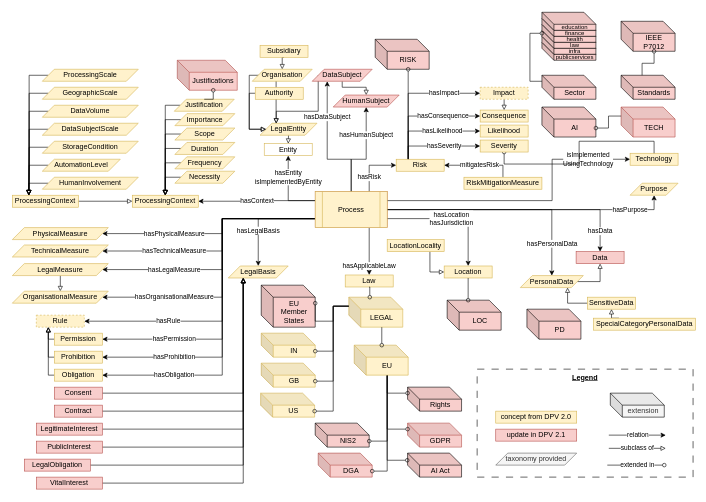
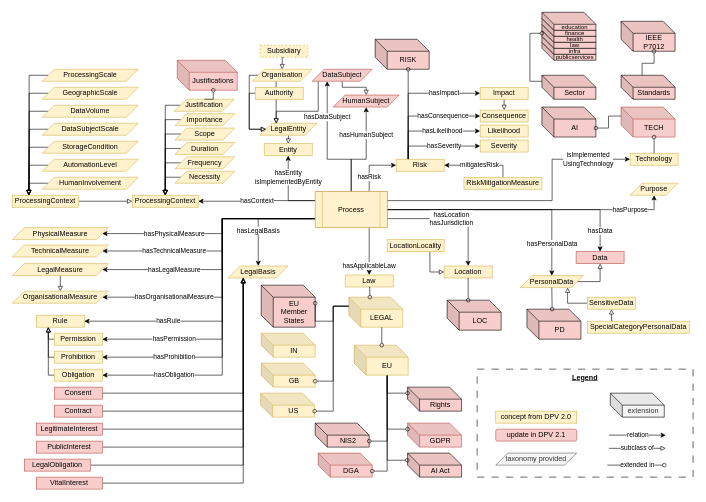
node "Subsidiary": style solid -> dashed
node "Impact": style dashed -> solid
node "Entity": fillcolor #ffffff -> #fff2cc
edge "Technology" -> "Severity": now "Technology" -> "TECH"
node "AutomationLevel": size 78x12 -> 96x12
edge "PersonalData" -> "PD": added
node "Rule": style dashed -> solid
node "SpecialCategoryPersonalData": moved (645, 324) -> (639, 327)
edge "LEGAL" -> "IN": removed
node "update in DPV 2.1": shape rectangle -> rounded rectangle
